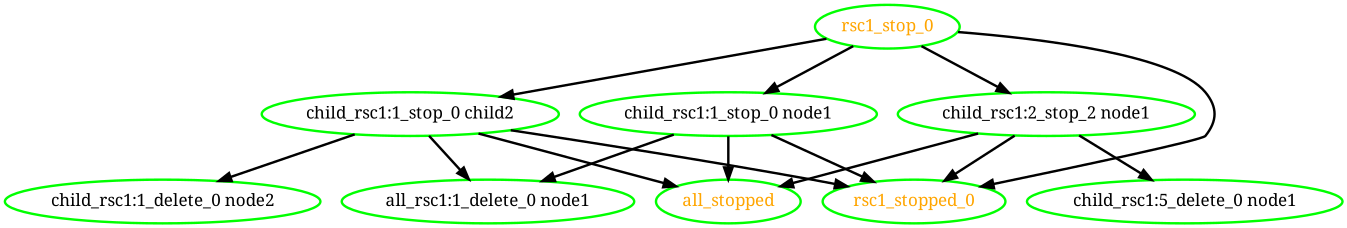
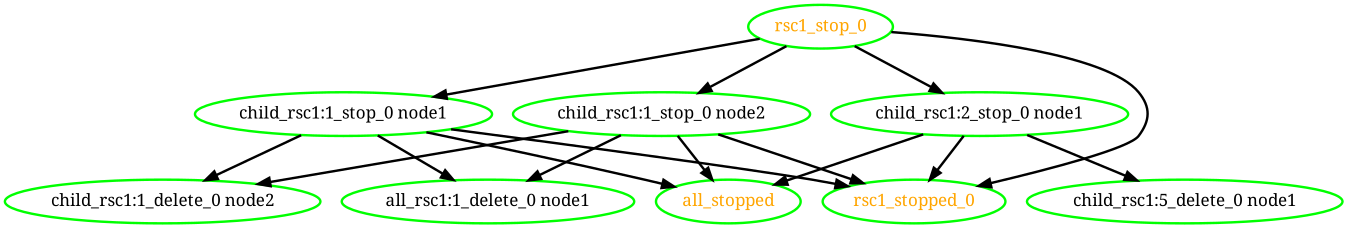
node "child_rsc1:1_stop_0 child2": label "child_rsc1:1_stop_0 child2" -> "child_rsc1:1_stop_0 node2"
node "child_rsc1:2_stop_2 node1": label "child_rsc1:2_stop_2 node1" -> "child_rsc1:2_stop_0 node1"
edge "child_rsc1:1_stop_0 node1" -> "child_rsc1:1_delete_0 node2": added
